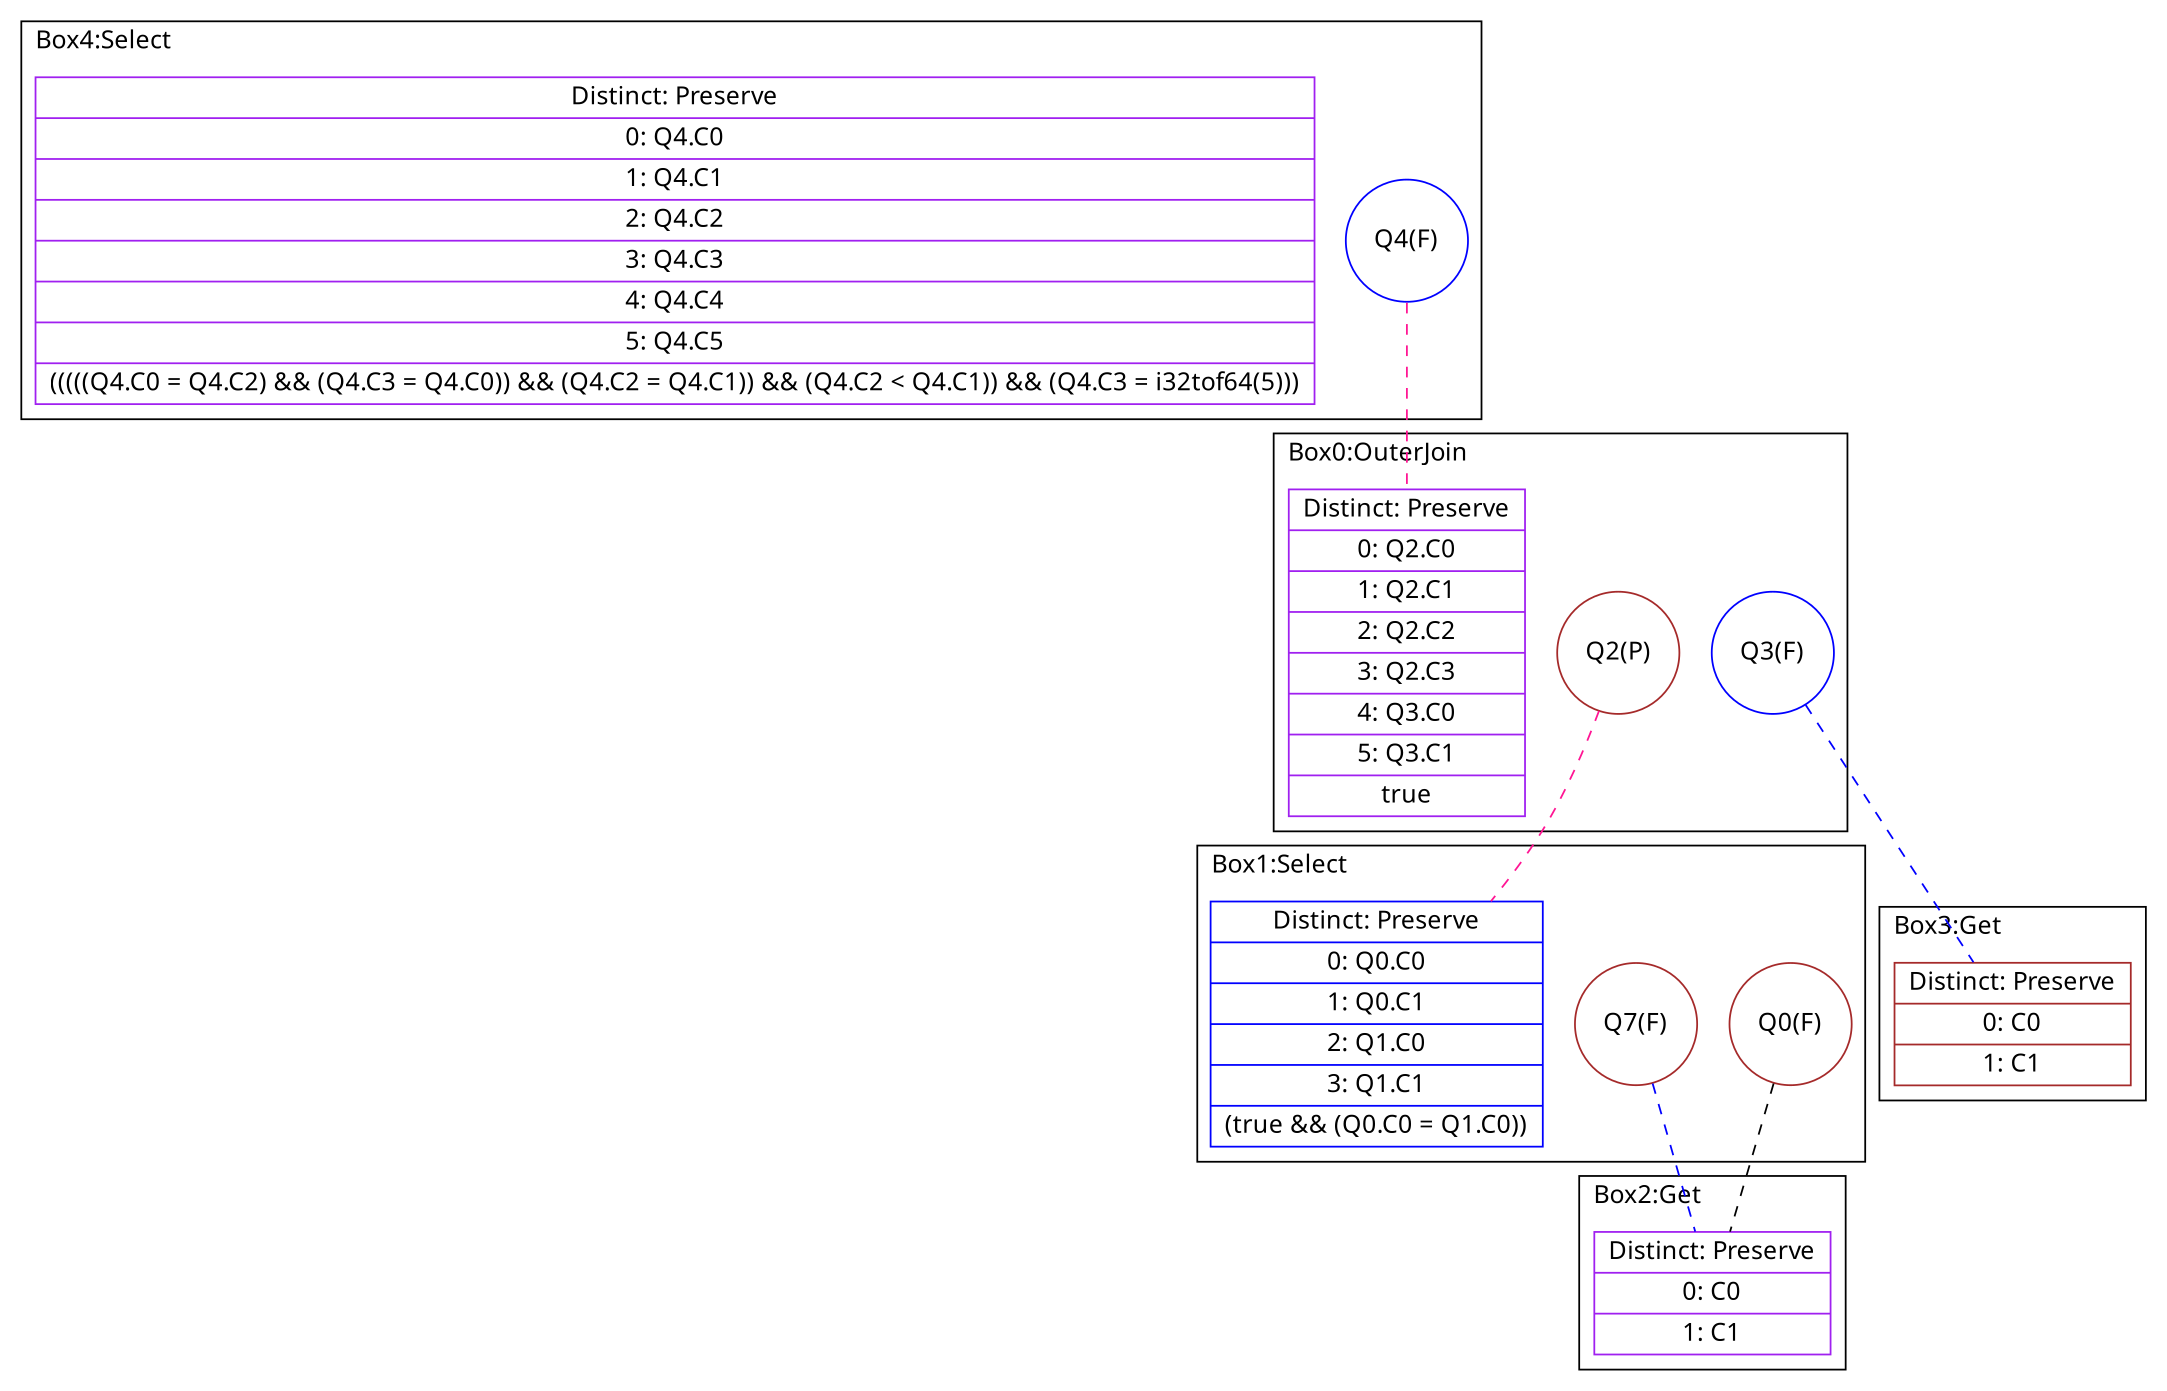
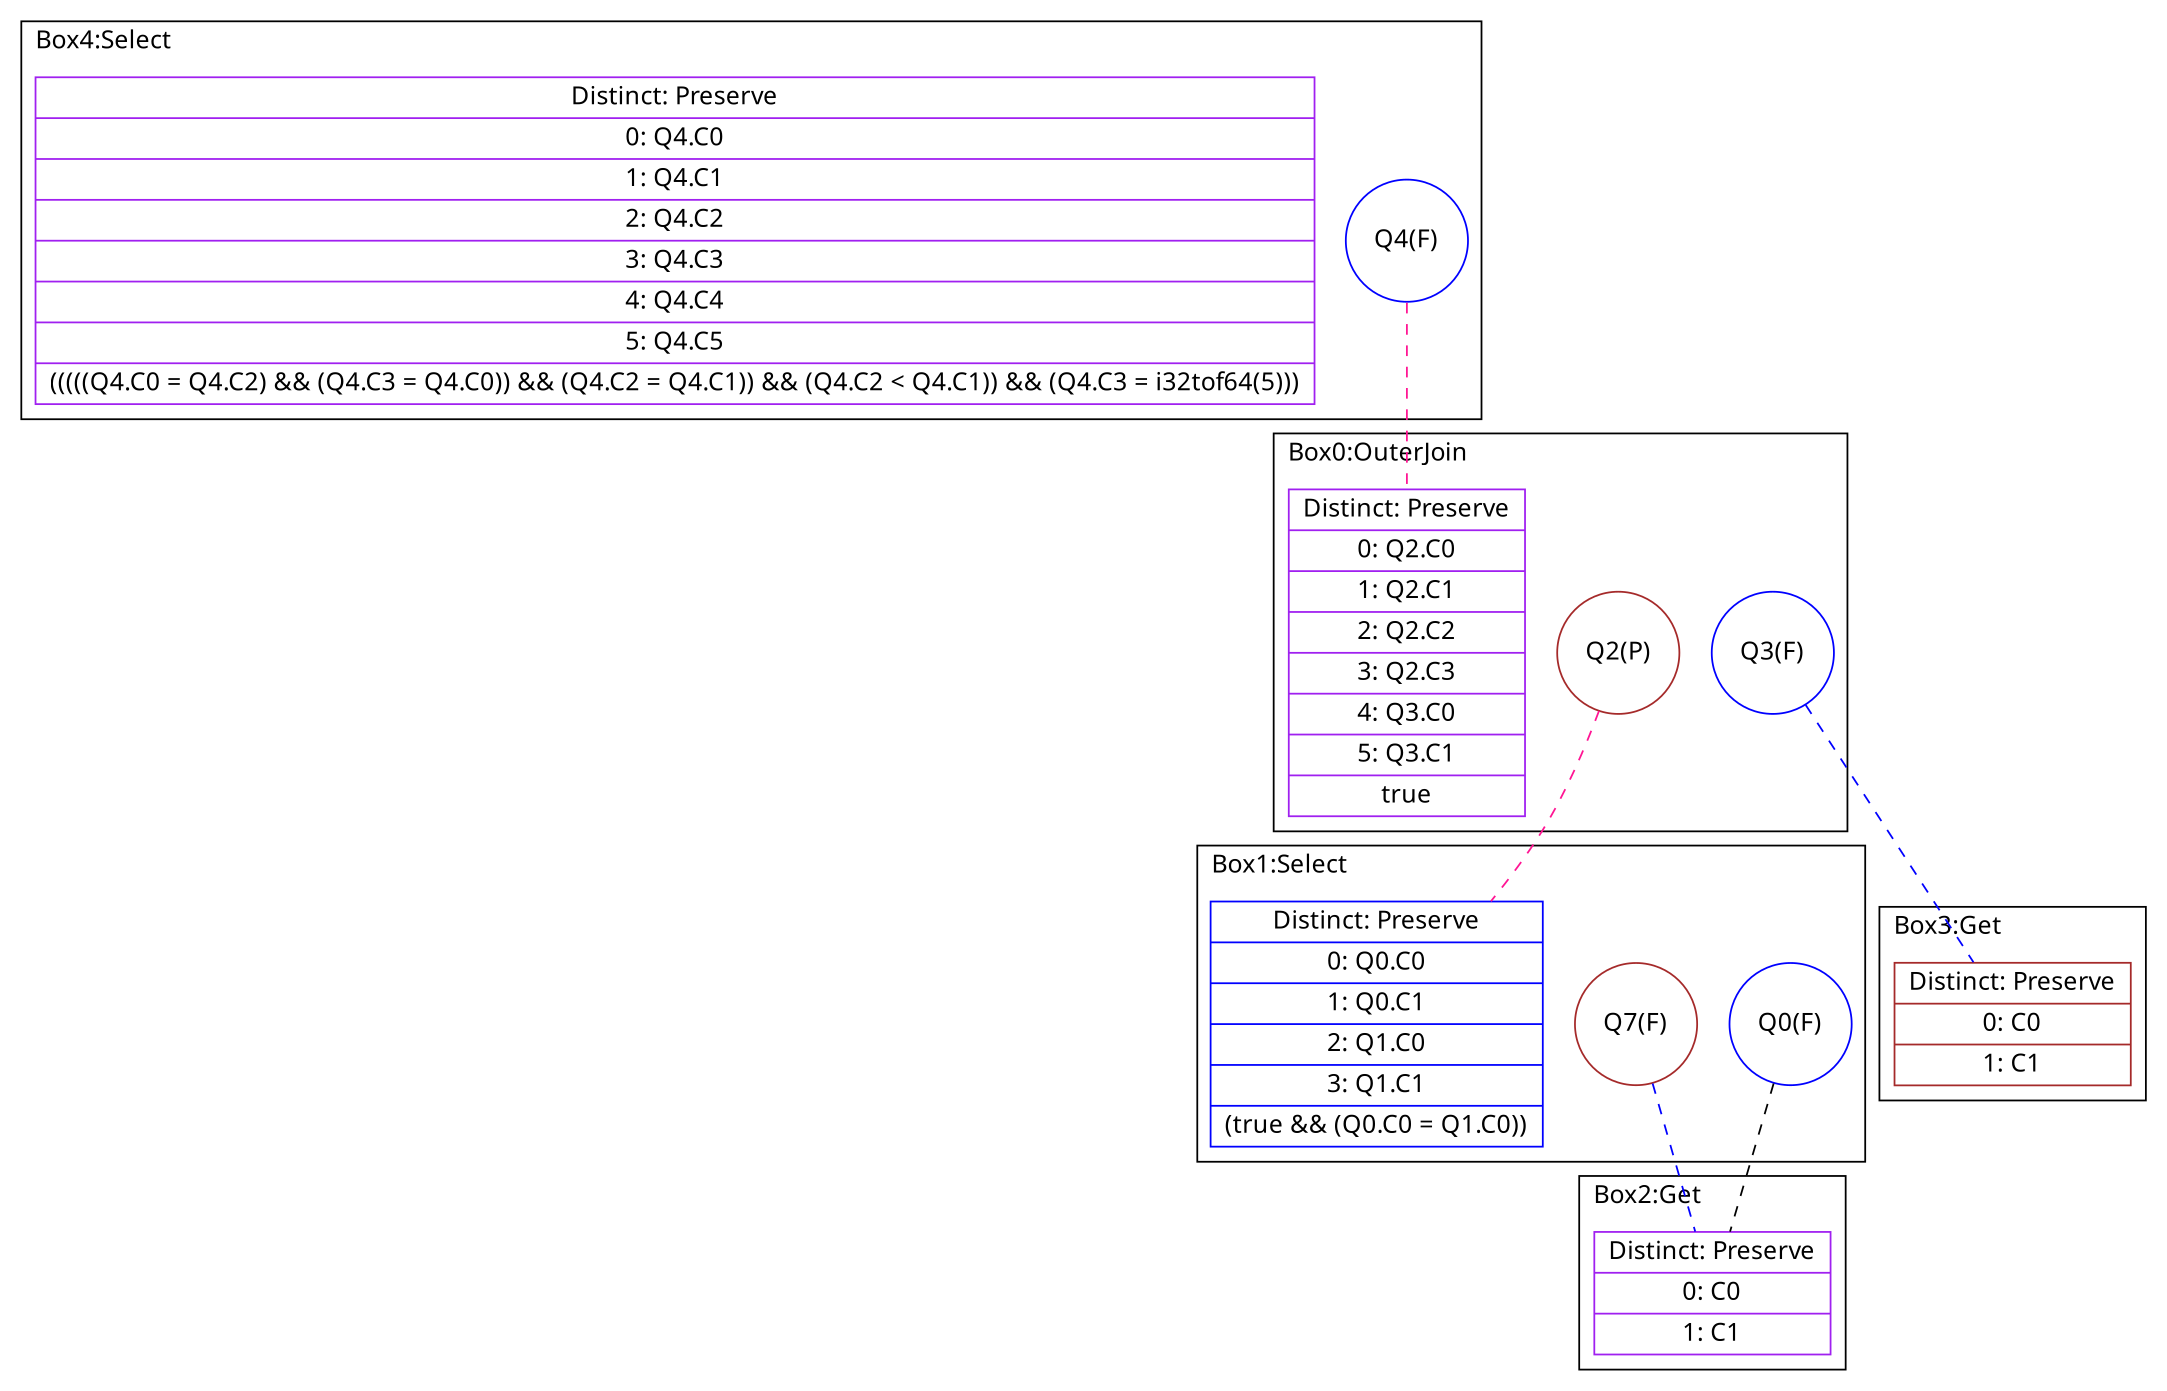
node "Q0(F)": color brown -> blue
